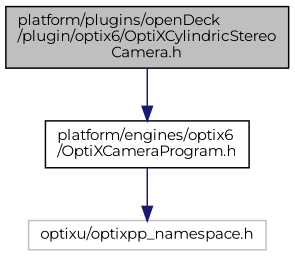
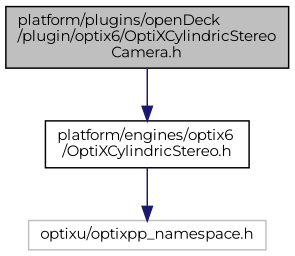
node "platform/engines/optix6 /OptiXCameraProgram.h": label "platform/engines/optix6 /OptiXCameraProgram.h" -> "platform/engines/optix6 /OptiXCylindricStereo.h"
